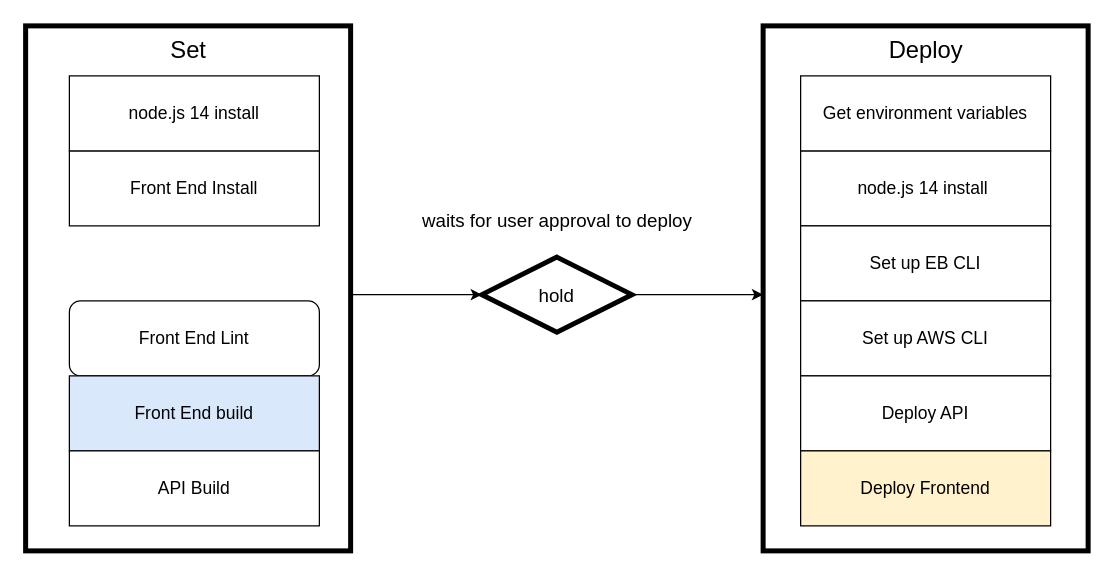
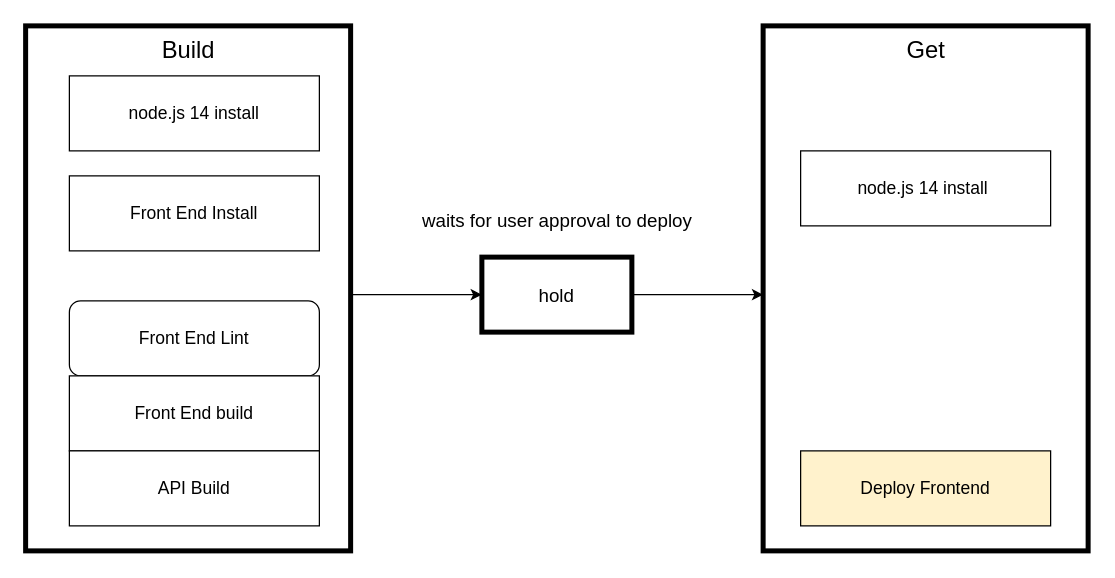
node "Set": label "Set" -> "Build"
node "Deploy": label "Deploy" -> "Get"
node "Get environment variables": removed
node "Front End Install": moved (194, 188) -> (194, 213)
node "Set up EB CLI": removed
node "hold": shape diamond -> rectangle
node "Set up AWS CLI": removed
node "Front End build": fillcolor #dae8fc -> #ffffff
node "Deploy API": removed
